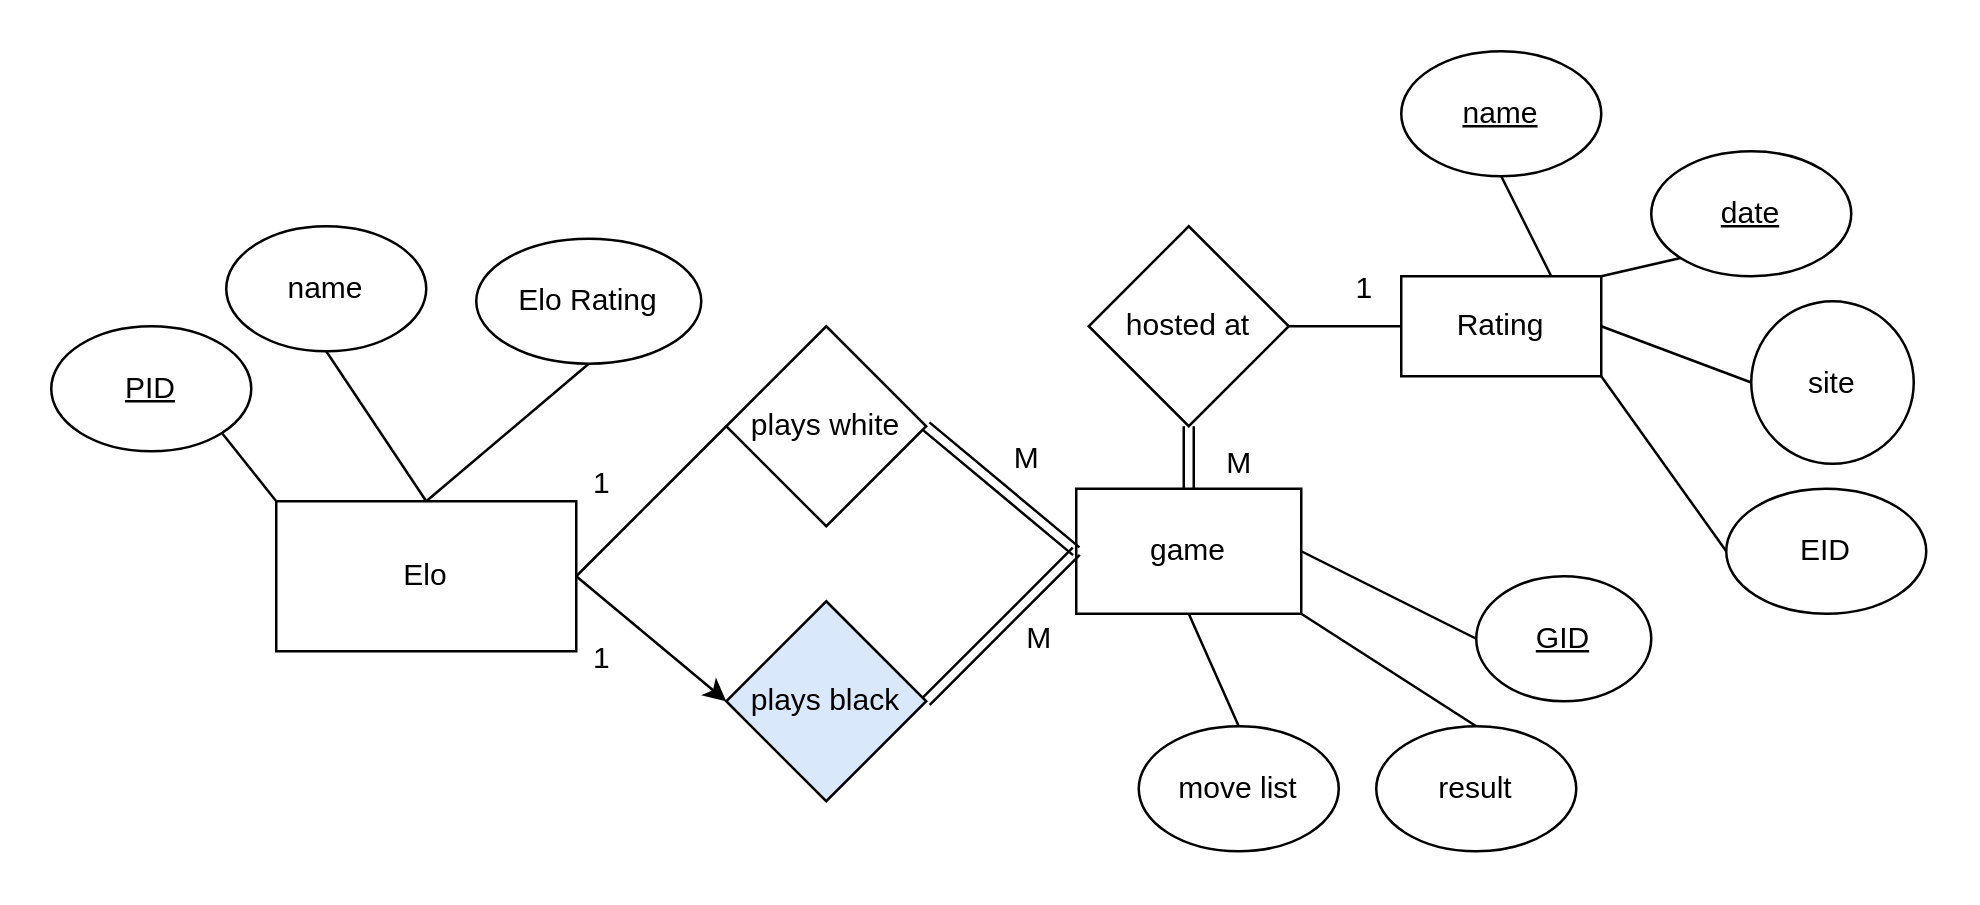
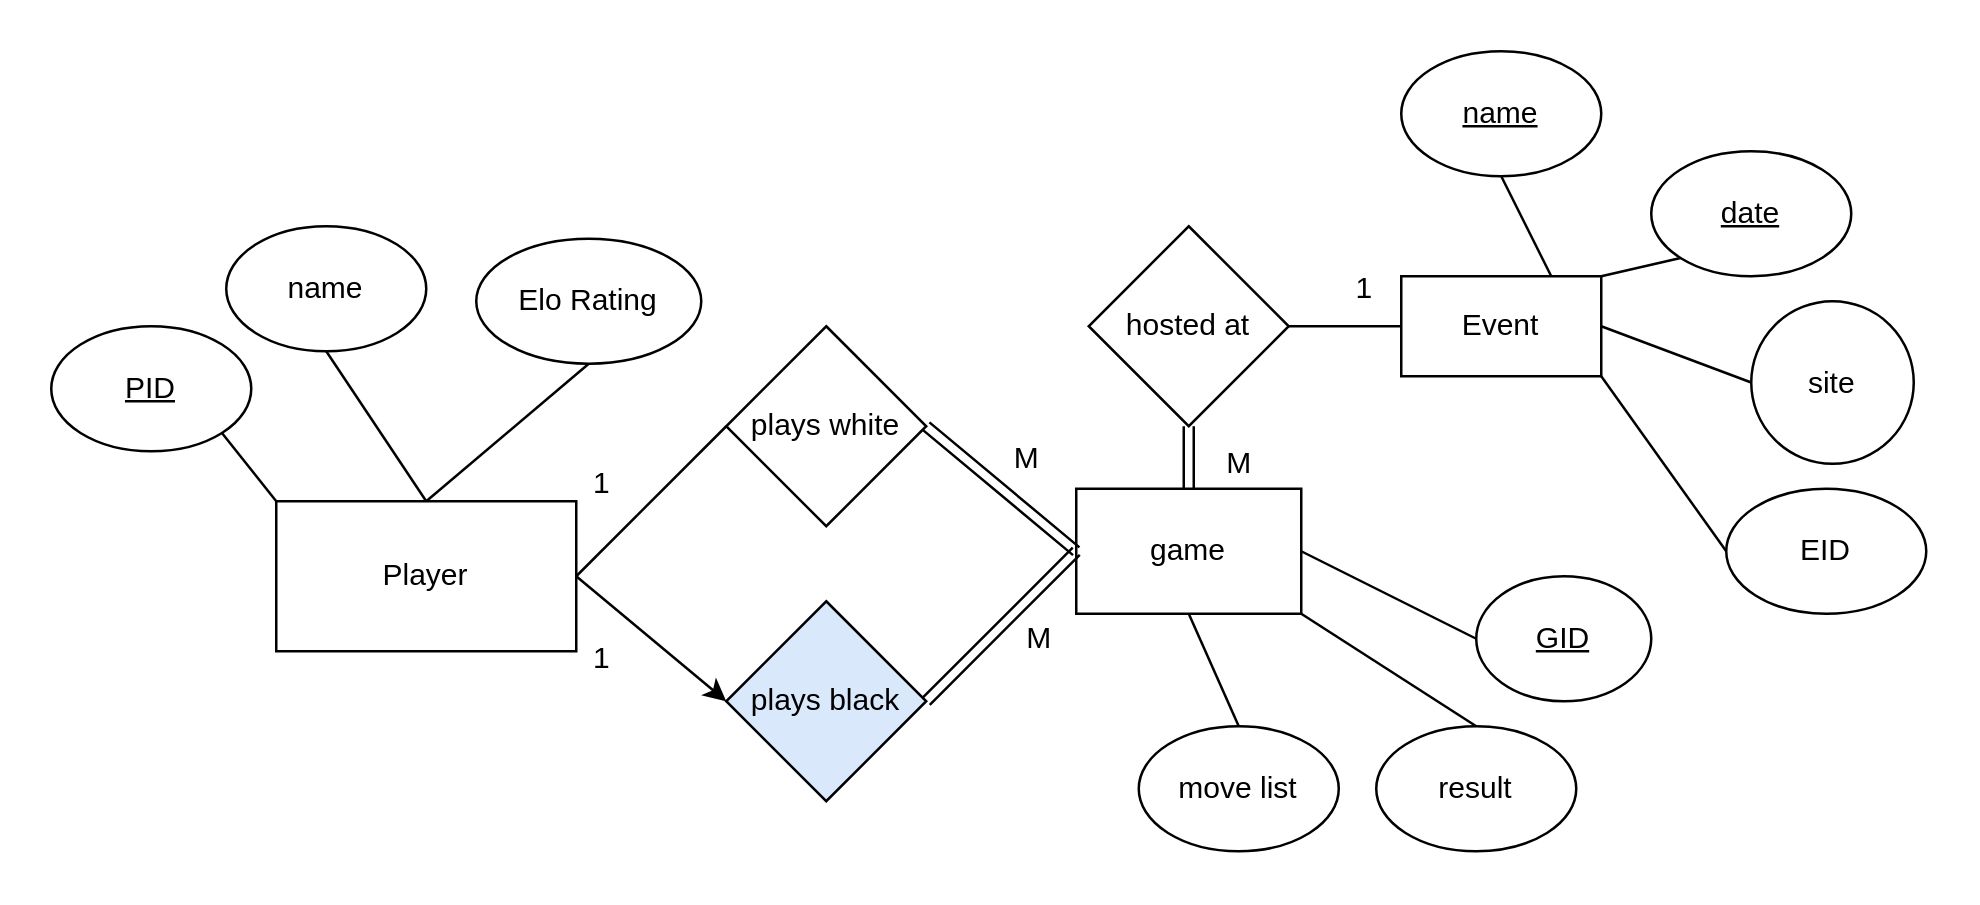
node "Rating": label "Rating" -> "Event"
node "Elo": label "Elo" -> "Player"
